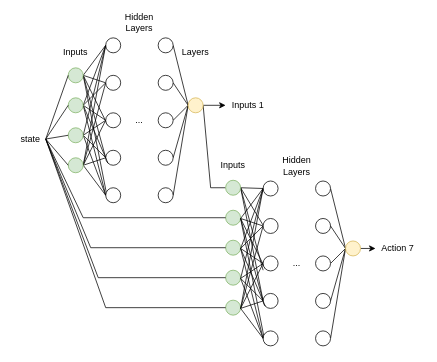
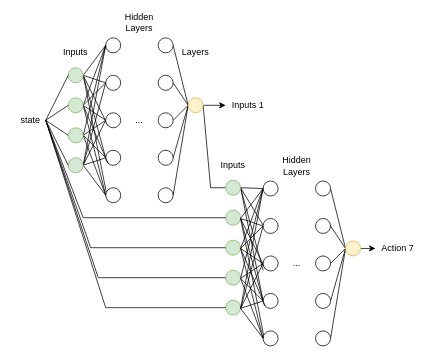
node "state": moved (30, 139) -> (30, 120)
